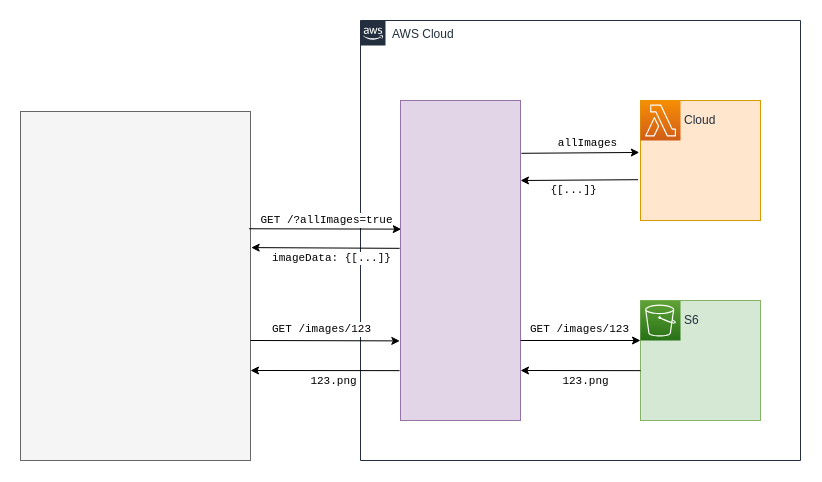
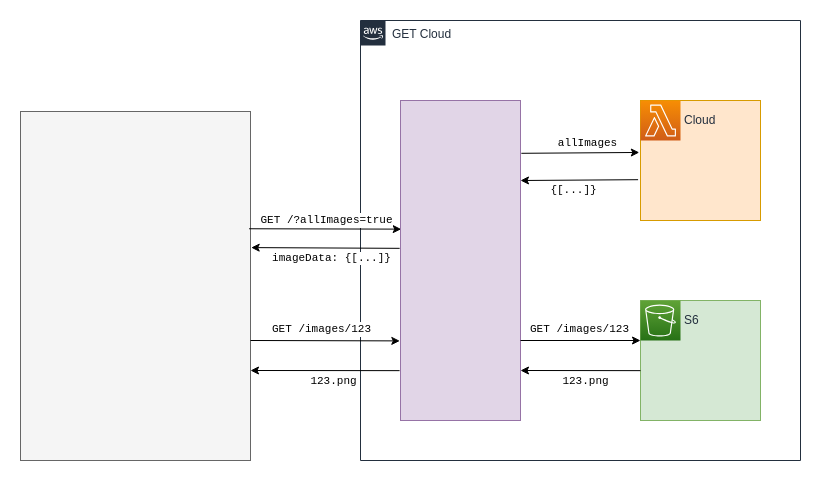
node "AWS Cloud": label "AWS Cloud" -> "GET Cloud"
